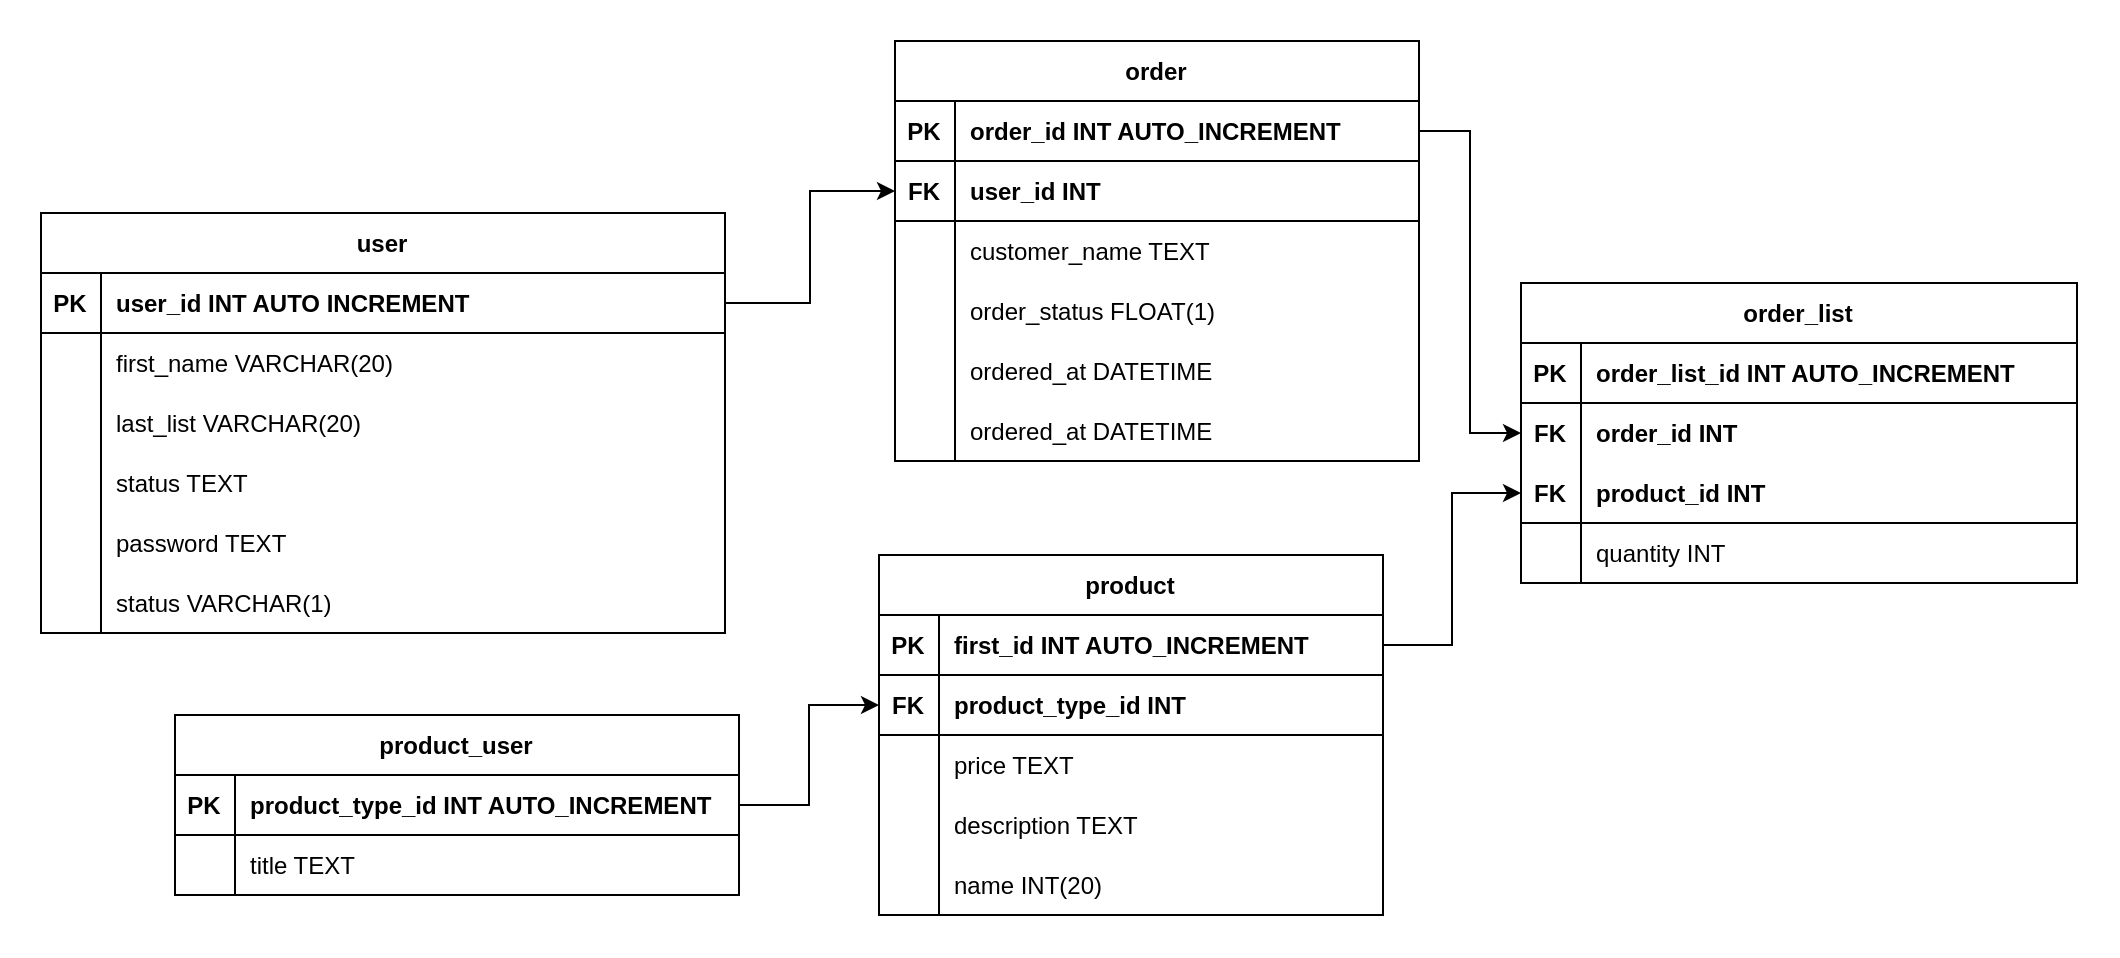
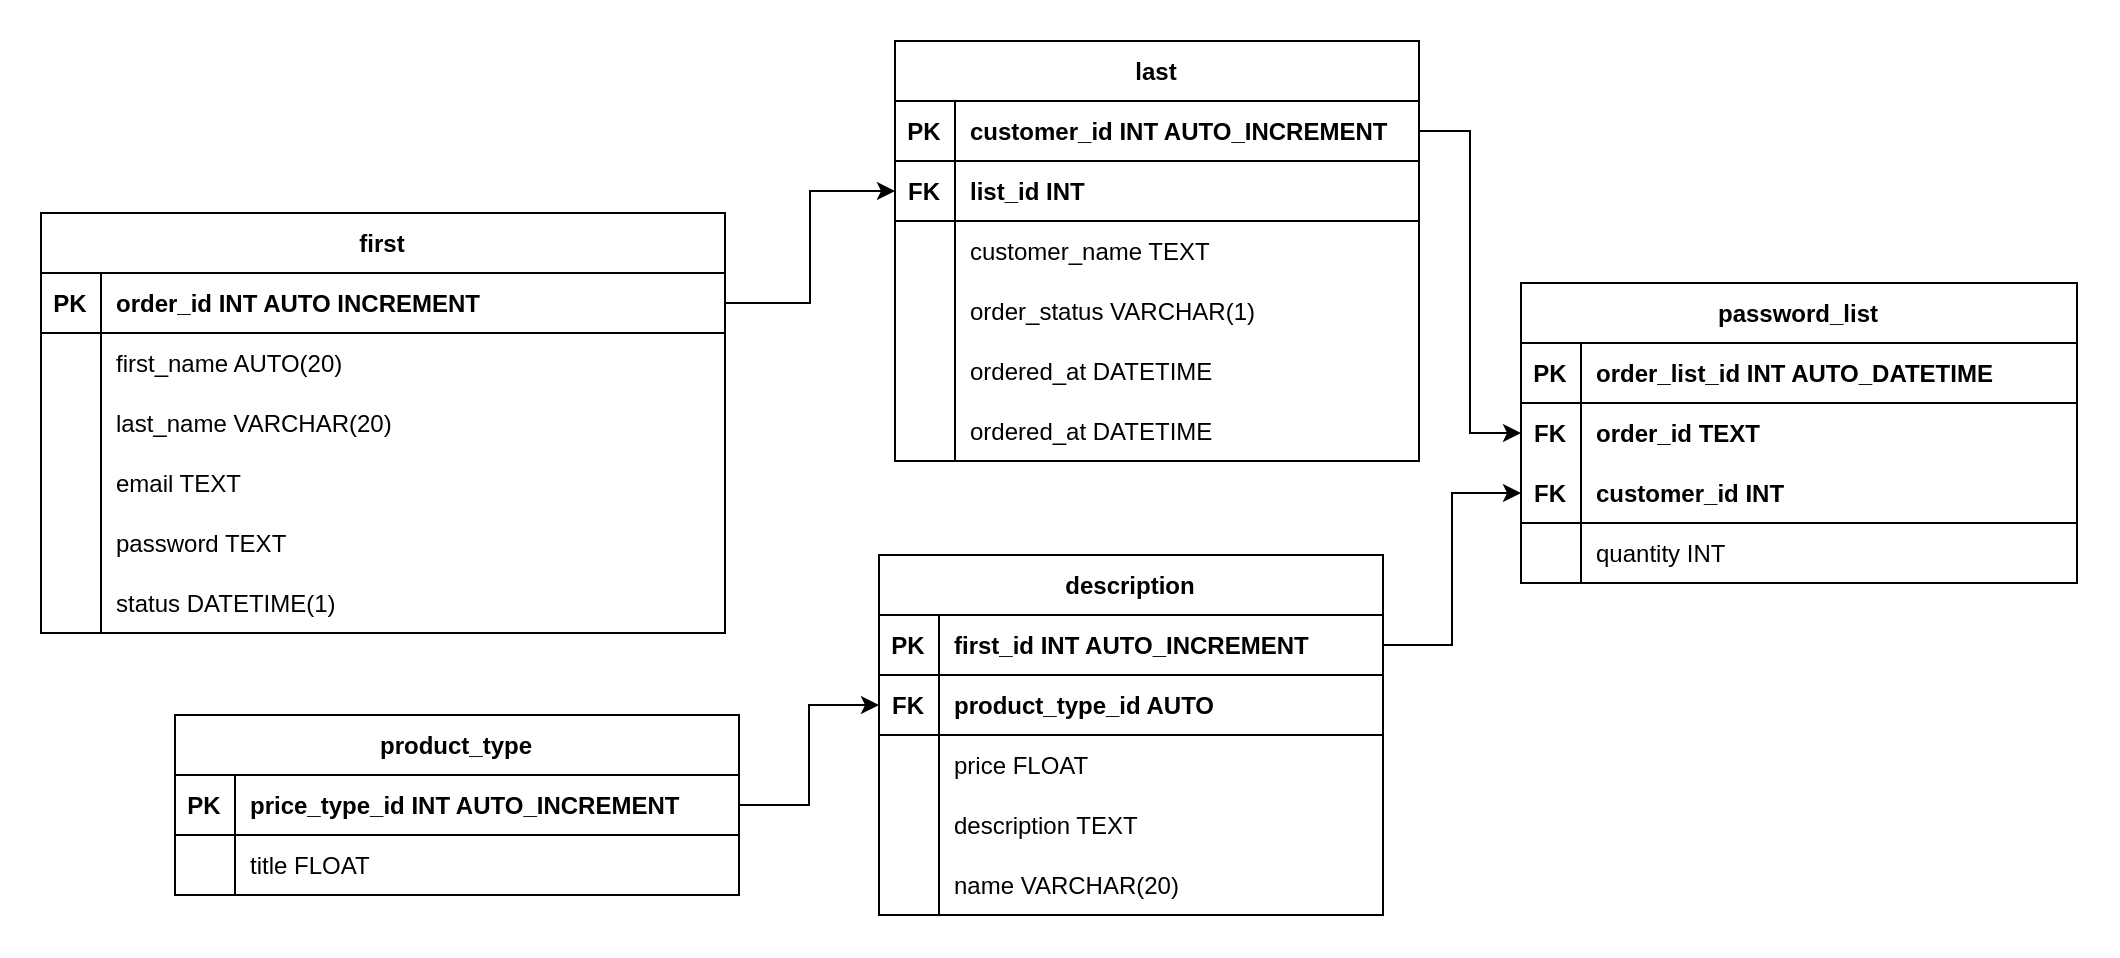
node "order": label "order" -> "last"
node "order_id INT AUTO_INCREMENT": label "order_id INT AUTO_INCREMENT" -> "customer_id INT AUTO_INCREMENT"
node "user_id INT": label "user_id INT" -> "list_id INT"
node "user": label "user" -> "first"
node "user_id INT AUTO INCREMENT": label "user_id INT AUTO INCREMENT" -> "order_id INT AUTO INCREMENT"
node "order_status FLOAT(1)": label "order_status FLOAT(1)" -> "order_status VARCHAR(1)"
node "order_list": label "order_list" -> "password_list"
node "first_name VARCHAR(20)": label "first_name VARCHAR(20)" -> "first_name AUTO(20)"
node "order_list_id INT AUTO_INCREMENT": label "order_list_id INT AUTO_INCREMENT" -> "order_list_id INT AUTO_DATETIME"
node "last_list VARCHAR(20)": label "last_list VARCHAR(20)" -> "last_name VARCHAR(20)"
node "order_id INT": label "order_id INT" -> "order_id TEXT"
node "status TEXT": label "status TEXT" -> "email TEXT"
node "product_id INT": label "product_id INT" -> "customer_id INT"
node "product": label "product" -> "description"
node "status VARCHAR(1)": label "status VARCHAR(1)" -> "status DATETIME(1)"
node "product_type_id INT": label "product_type_id INT" -> "product_type_id AUTO"
node "product_user": label "product_user" -> "product_type"
node "price TEXT": label "price TEXT" -> "price FLOAT"
node "product_type_id INT AUTO_INCREMENT": label "product_type_id INT AUTO_INCREMENT" -> "price_type_id INT AUTO_INCREMENT"
node "title TEXT": label "title TEXT" -> "title FLOAT"
node "name INT(20)": label "name INT(20)" -> "name VARCHAR(20)"
